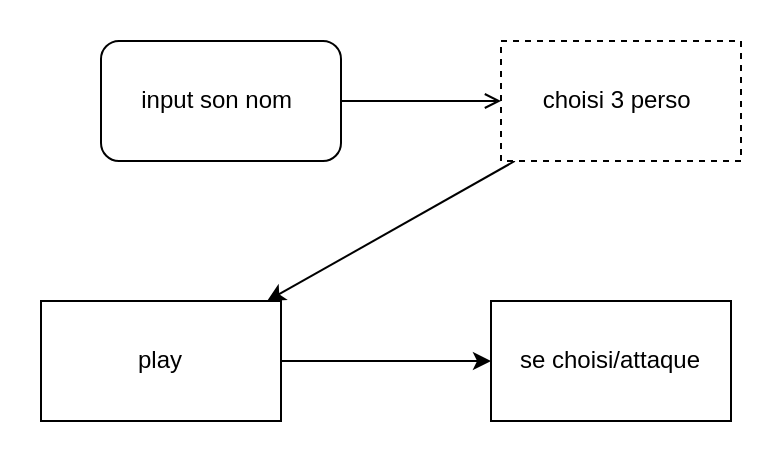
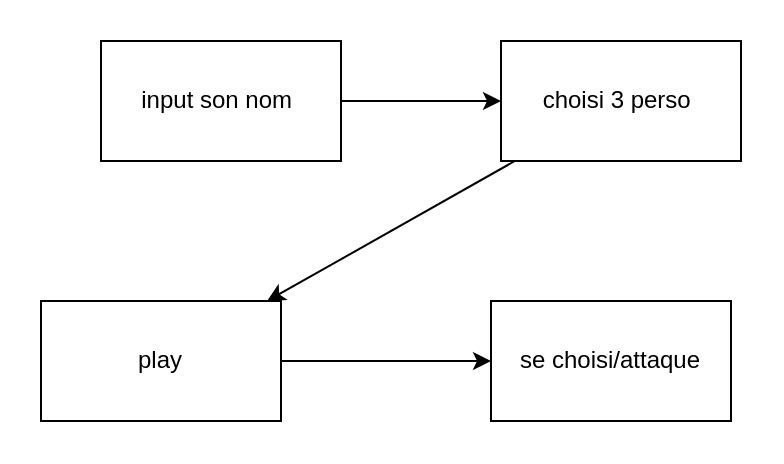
node "input son nom": shape rounded rectangle -> rectangle
edge "input son nom" -> "choisi 3 perso": arrowhead open -> classic
node "choisi 3 perso": style dashed -> solid
